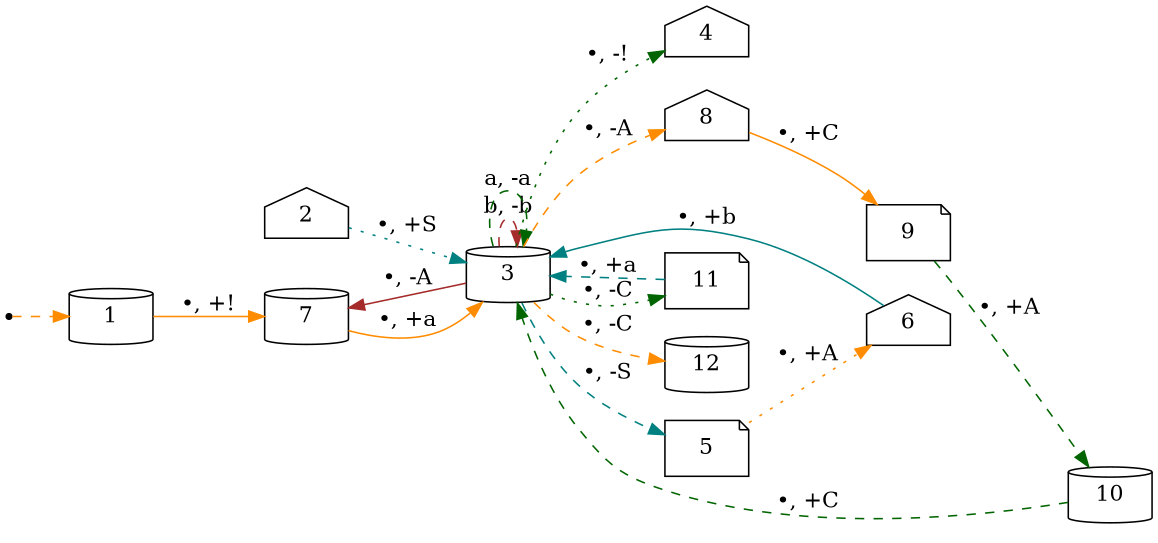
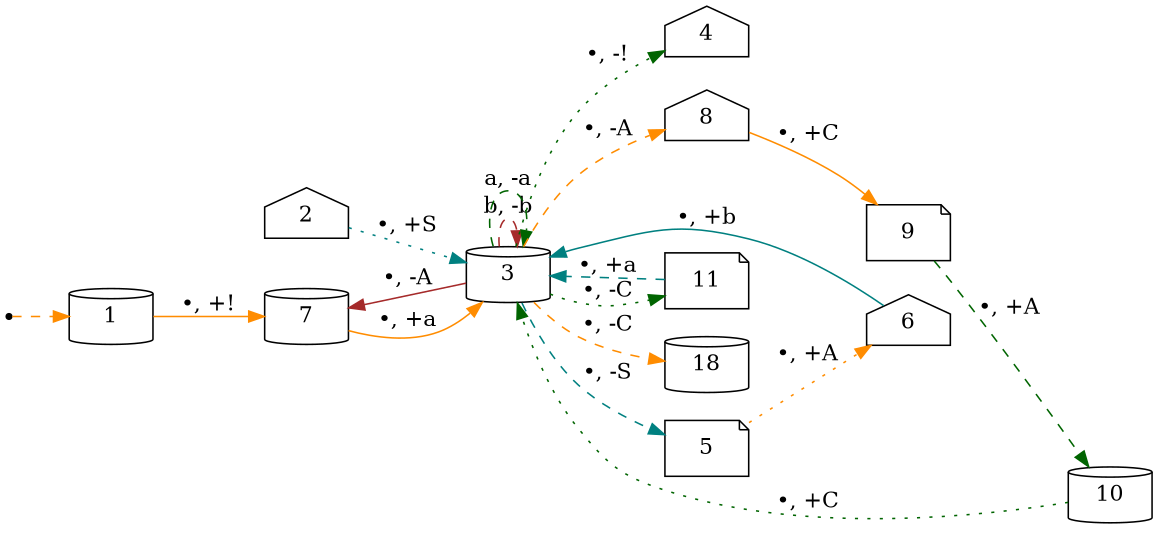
node "12": label "12" -> "18"
edge "10" -> "3": style dashed -> dotted
